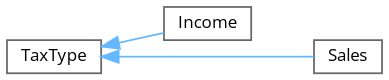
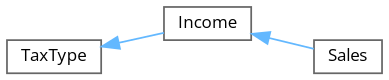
edge "Sales" -> "TaxType": now "Sales" -> "Income"
